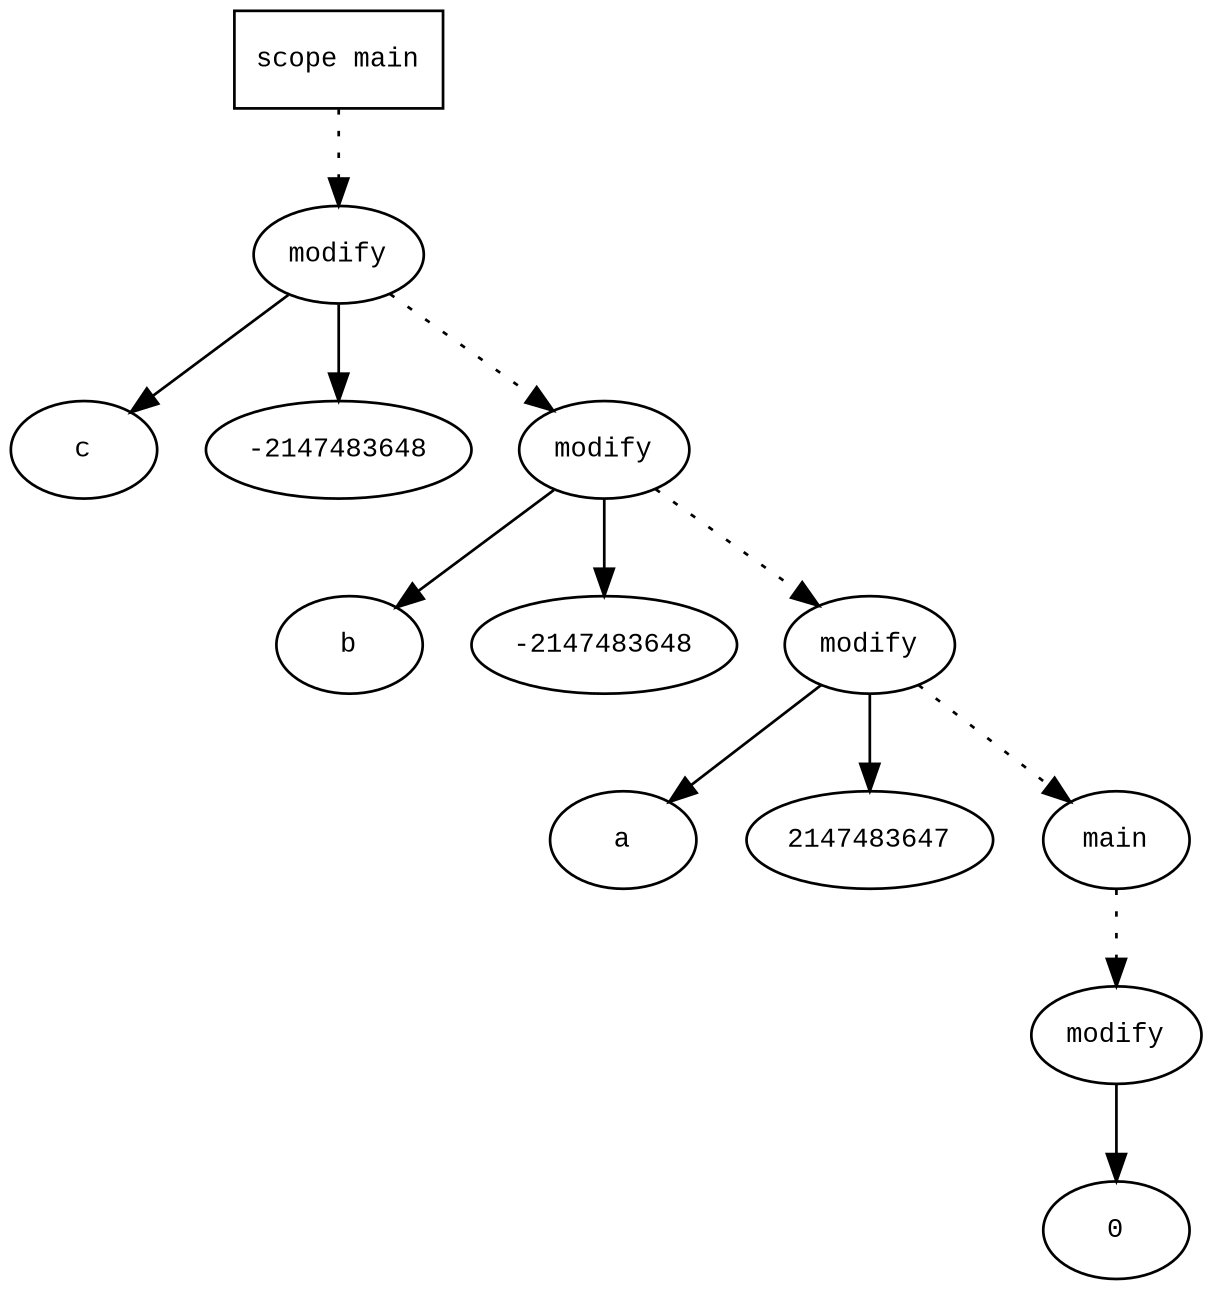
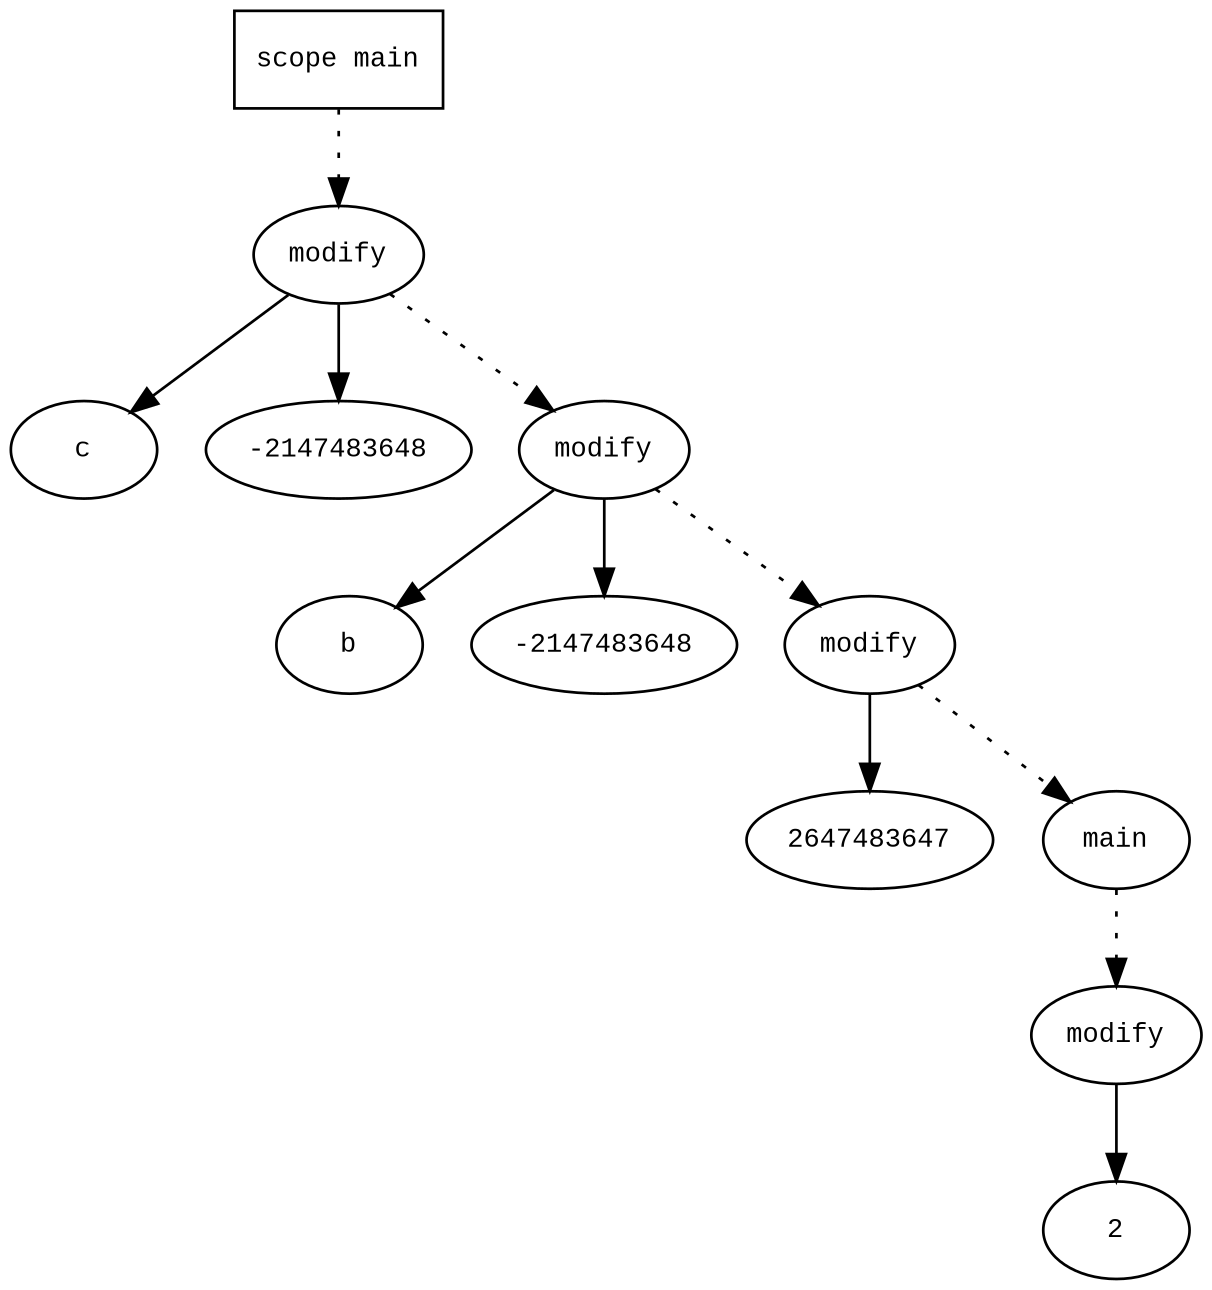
node "a": removed
node "2147483647": label "2147483647" -> "2647483647"
node "0": label "0" -> "2"
